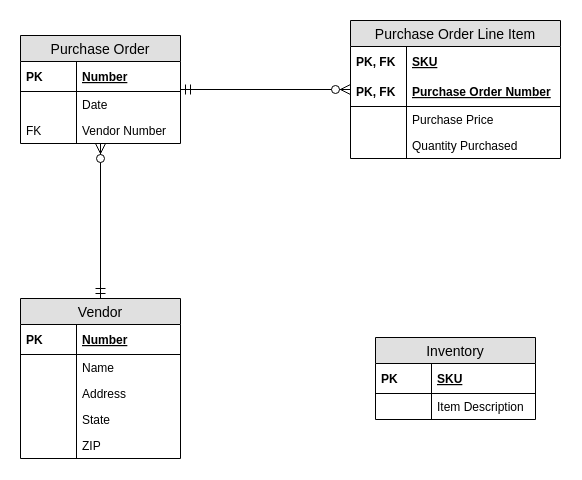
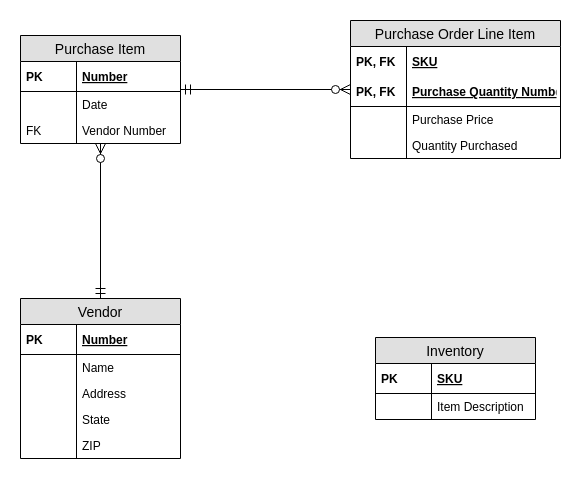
node "Purchase Order": label "Purchase Order" -> "Purchase Item"
node "Purchase Order Number": label "Purchase Order Number" -> "Purchase Quantity Number"
